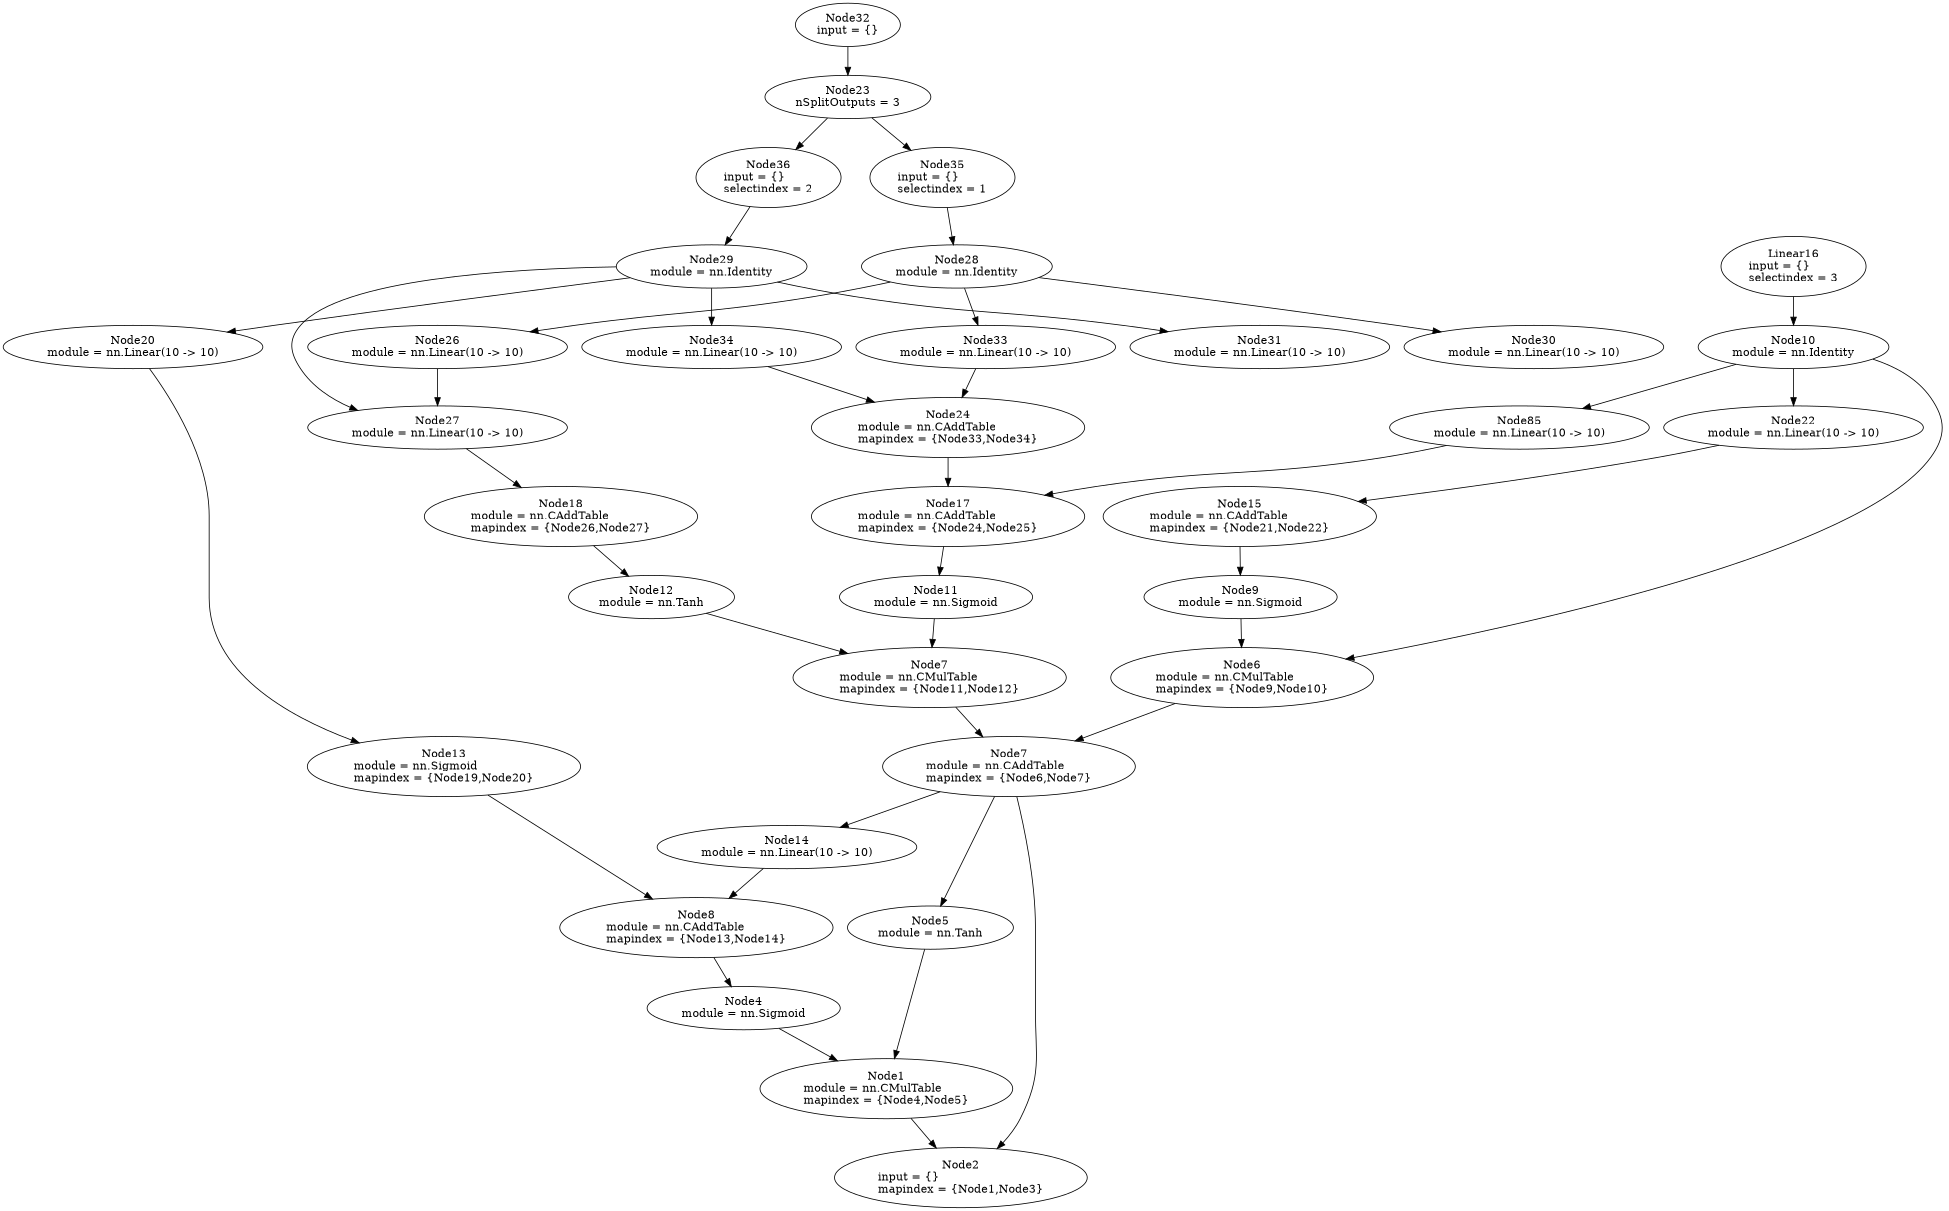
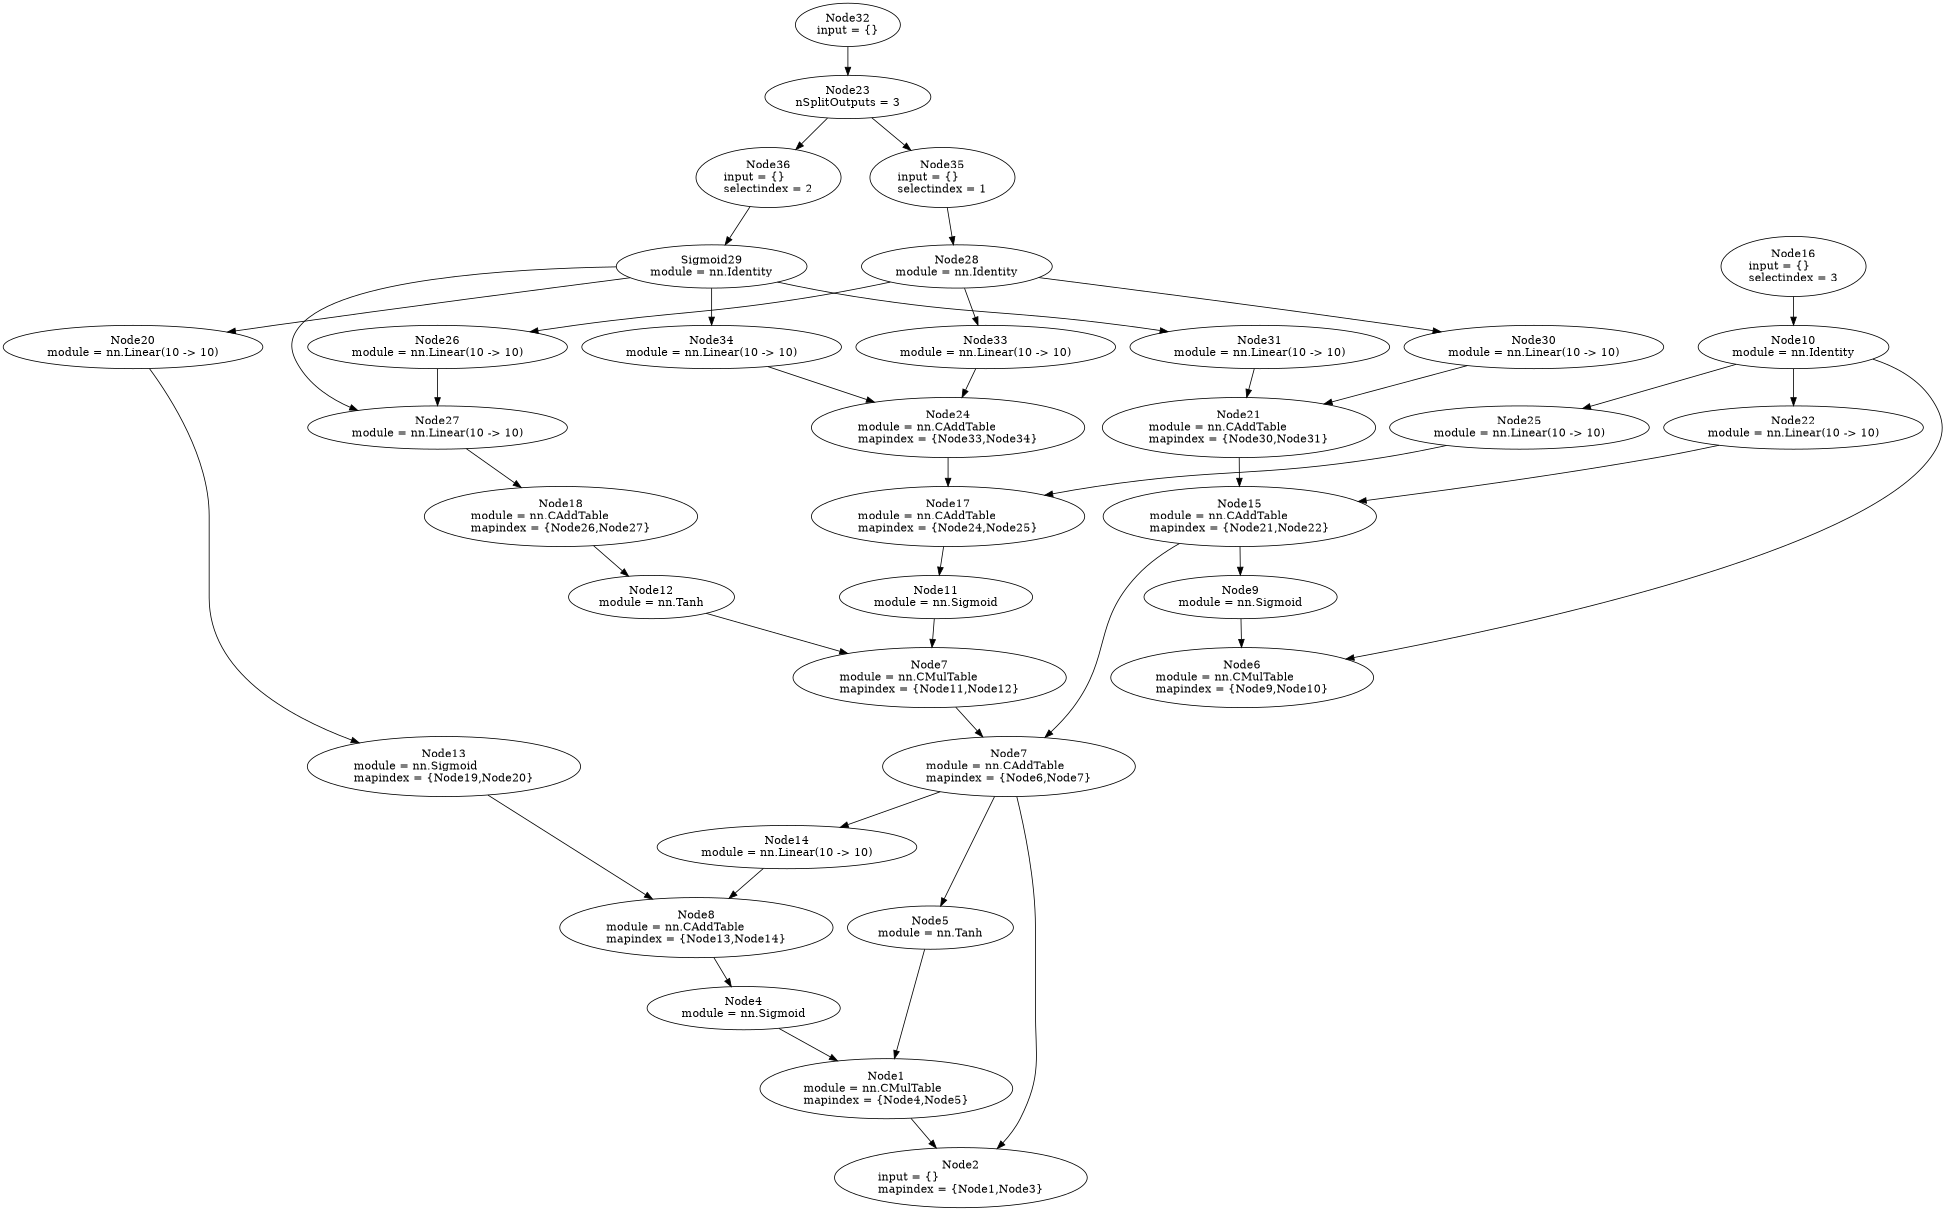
node "Node29 module = nn.Identity": label "Node29 module = nn.Identity" -> "Sigmoid29 module = nn.Identity"
node "Linear16 input = {} selectindex = 3": label "Linear16 input = {} selectindex = 3" -> "Node16 input = {} selectindex = 3"
node "Node21 module = nn.CAddTable mapindex = {Node30,Node31}": added
node "Node85 module = nn.Linear(10 -> 10)": label "Node85 module = nn.Linear(10 -> 10)" -> "Node25 module = nn.Linear(10 -> 10)"
edge "Node6 module = nn.CMulTable mapindex = {Node9,Node10}" -> "Node7 module = nn.CAddTable mapindex = {Node6,Node7}": now "Node15 module = nn.CAddTable mapindex = {Node21,Node22}" -> "Node7 module = nn.CAddTable mapindex = {Node6,Node7}"
